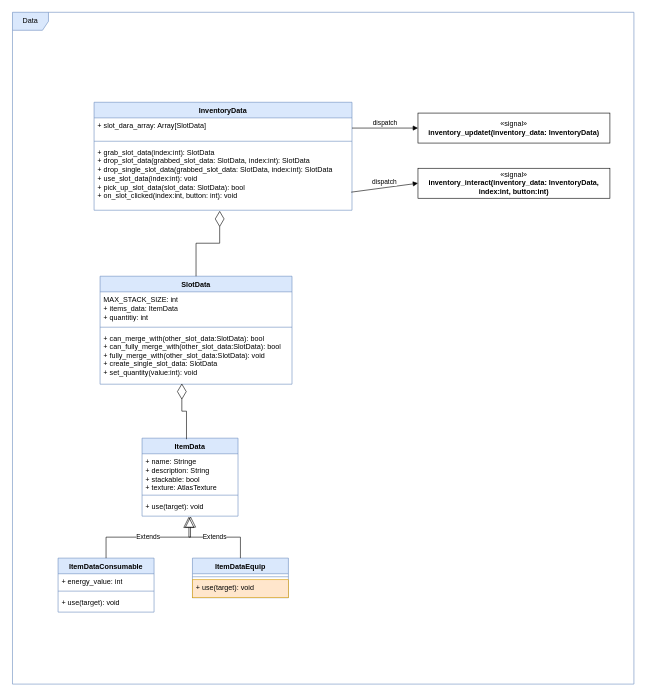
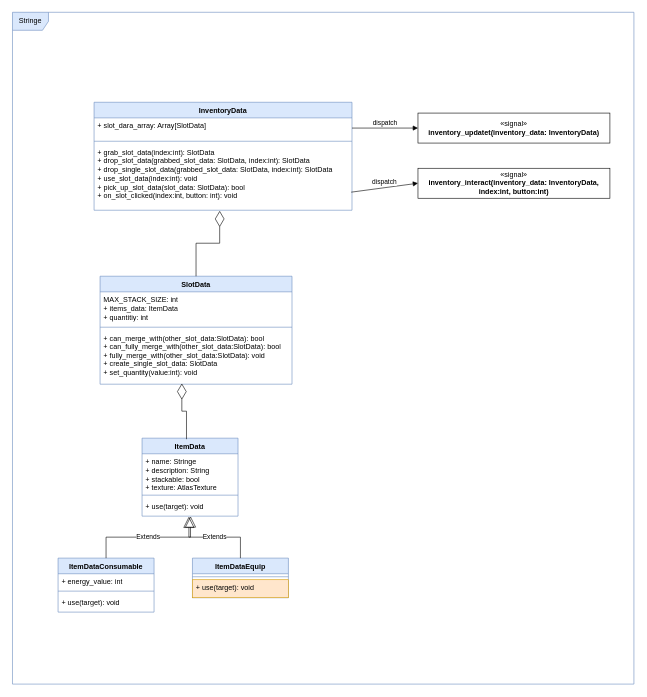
node "Data": label "Data" -> "Stringe"
